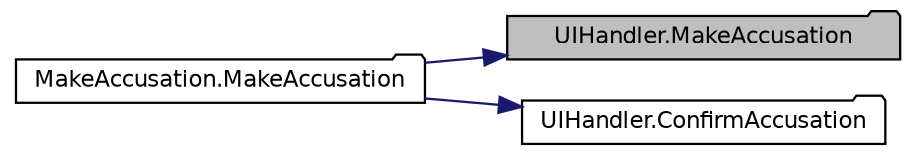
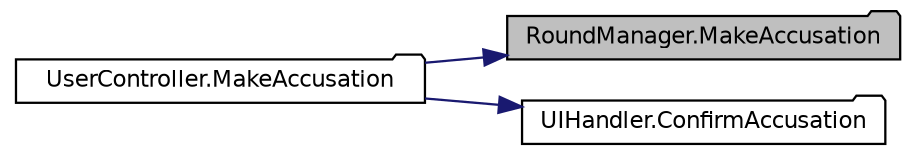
node "UIHandler.MakeAccusation": label "UIHandler.MakeAccusation" -> "RoundManager.MakeAccusation"
node "MakeAccusation.MakeAccusation": label "MakeAccusation.MakeAccusation" -> "UserController.MakeAccusation"
